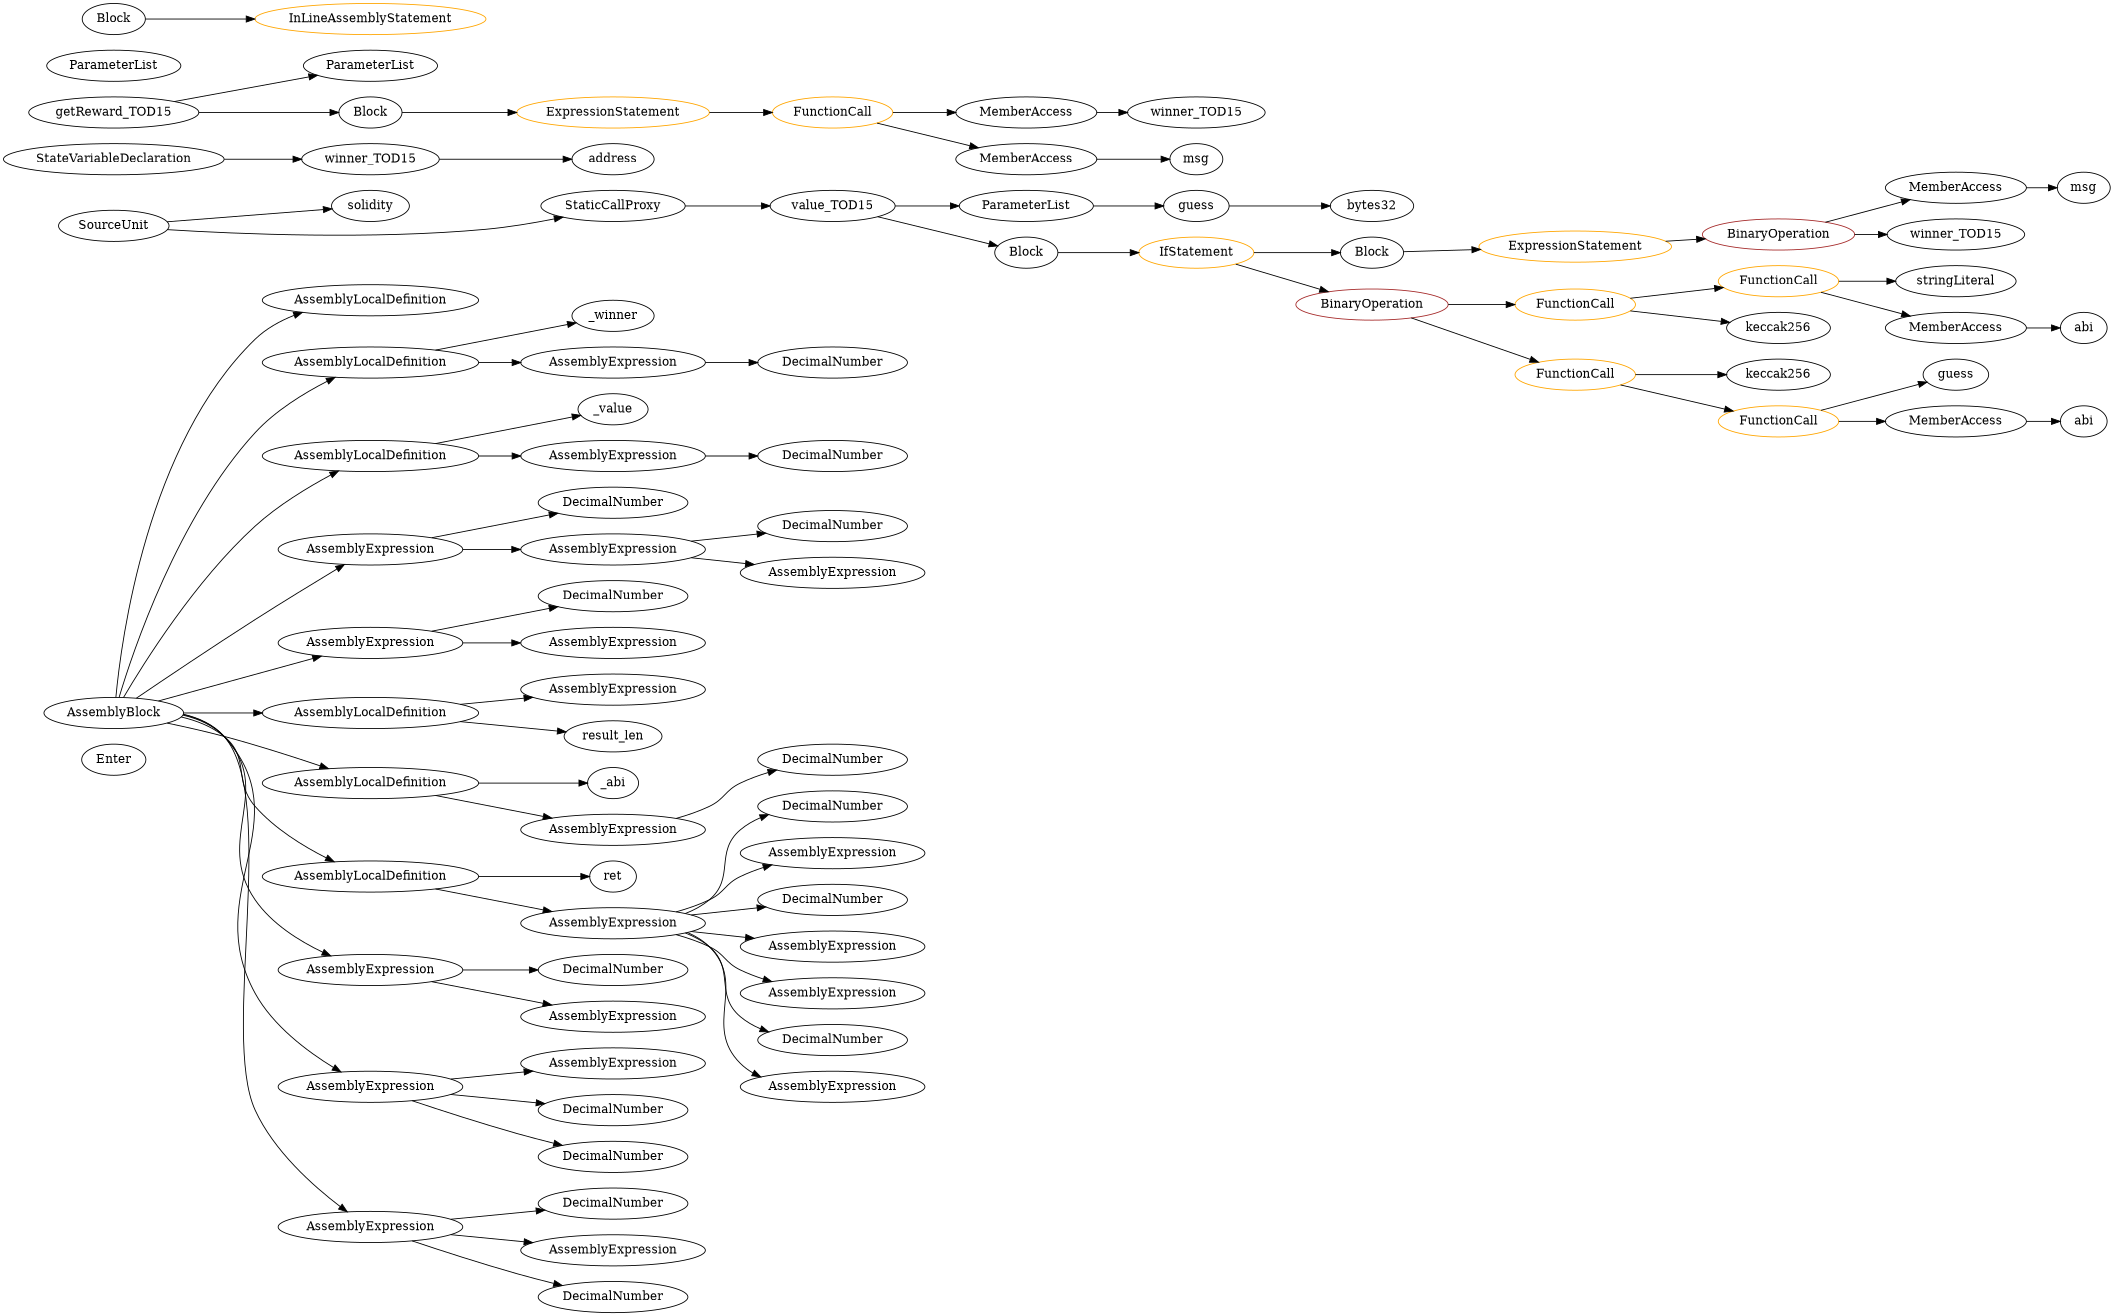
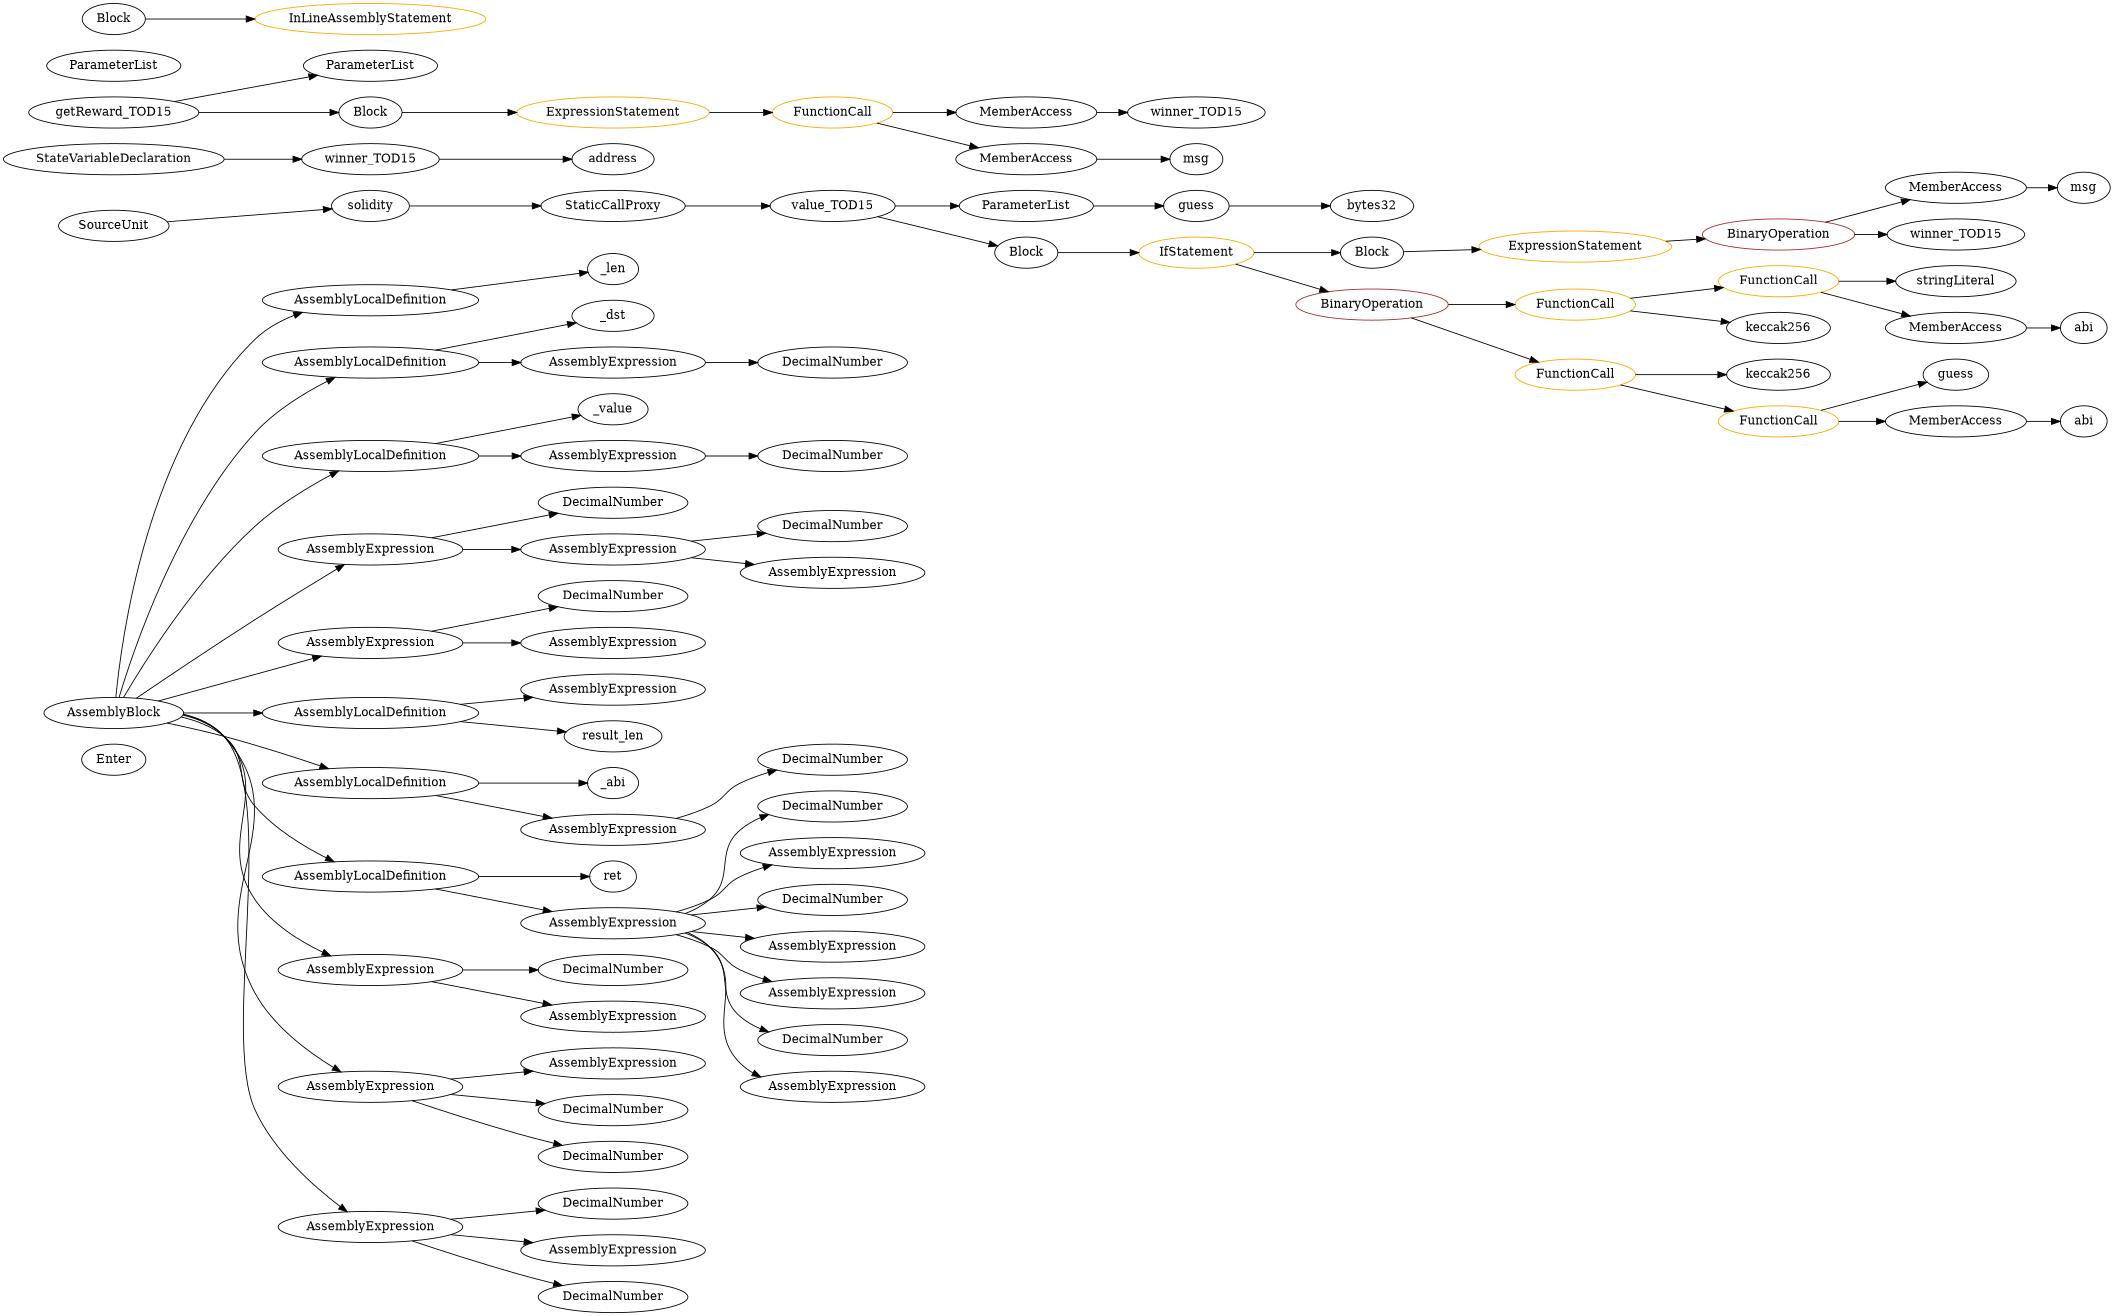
edge "SourceUnit" -> "StaticCallProxy": now "solidity" -> "StaticCallProxy"
node "_len": added
node "_winner": label "_winner" -> "_dst"
